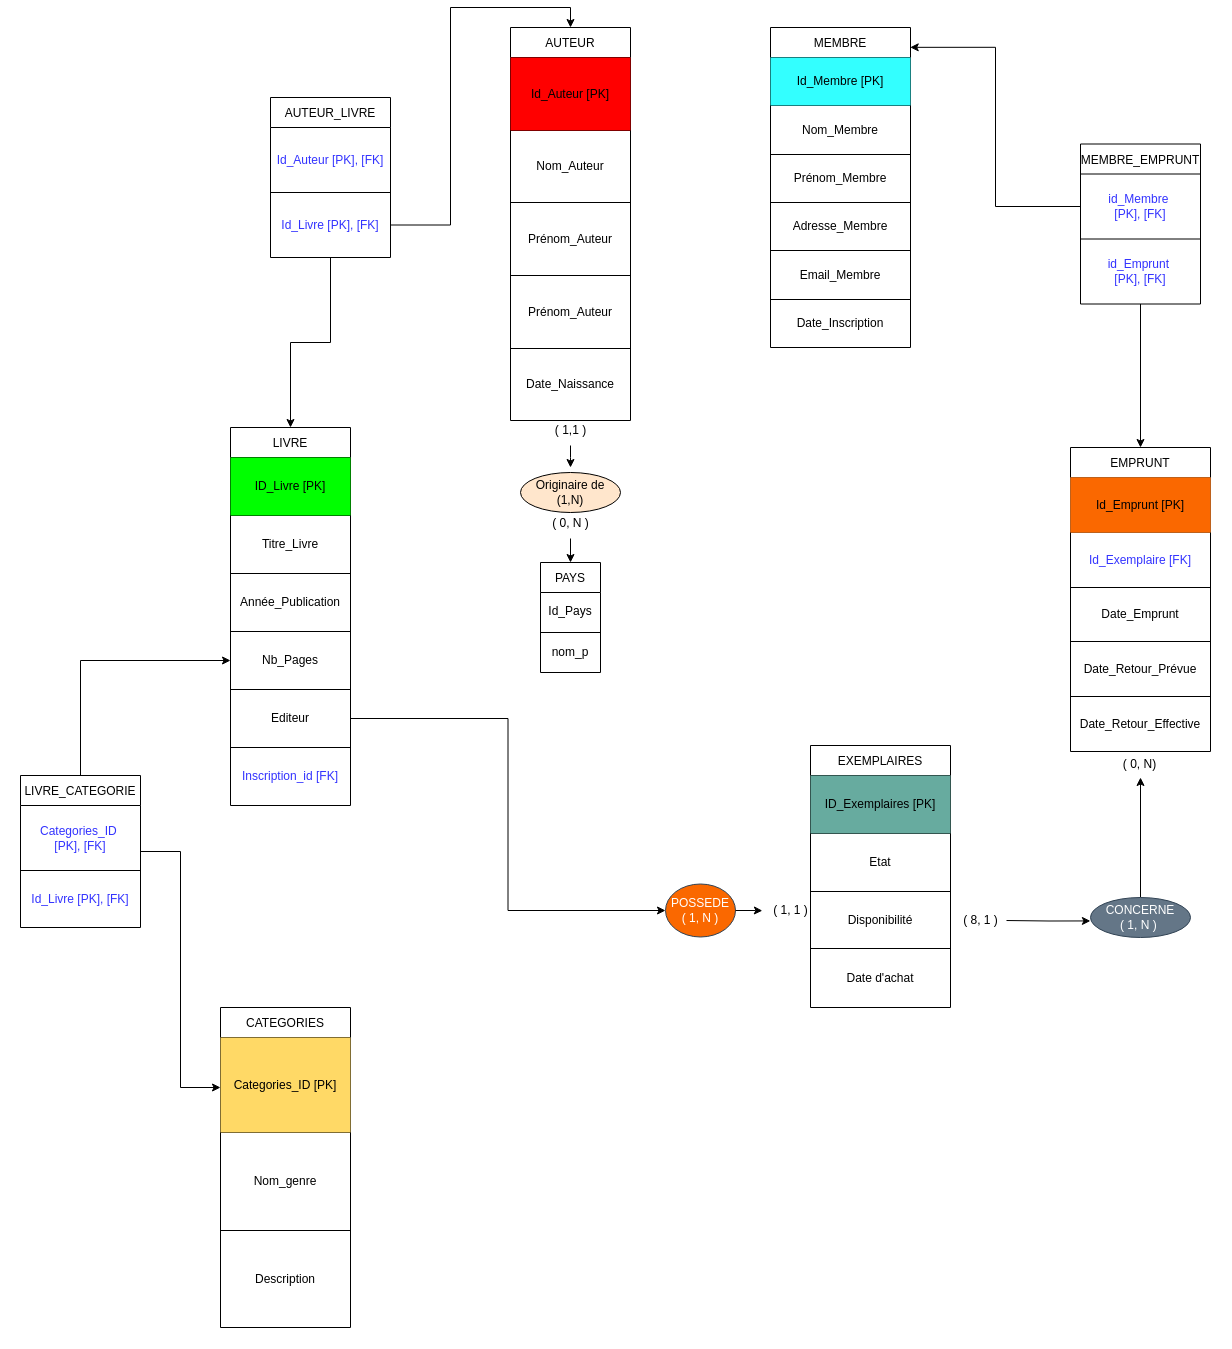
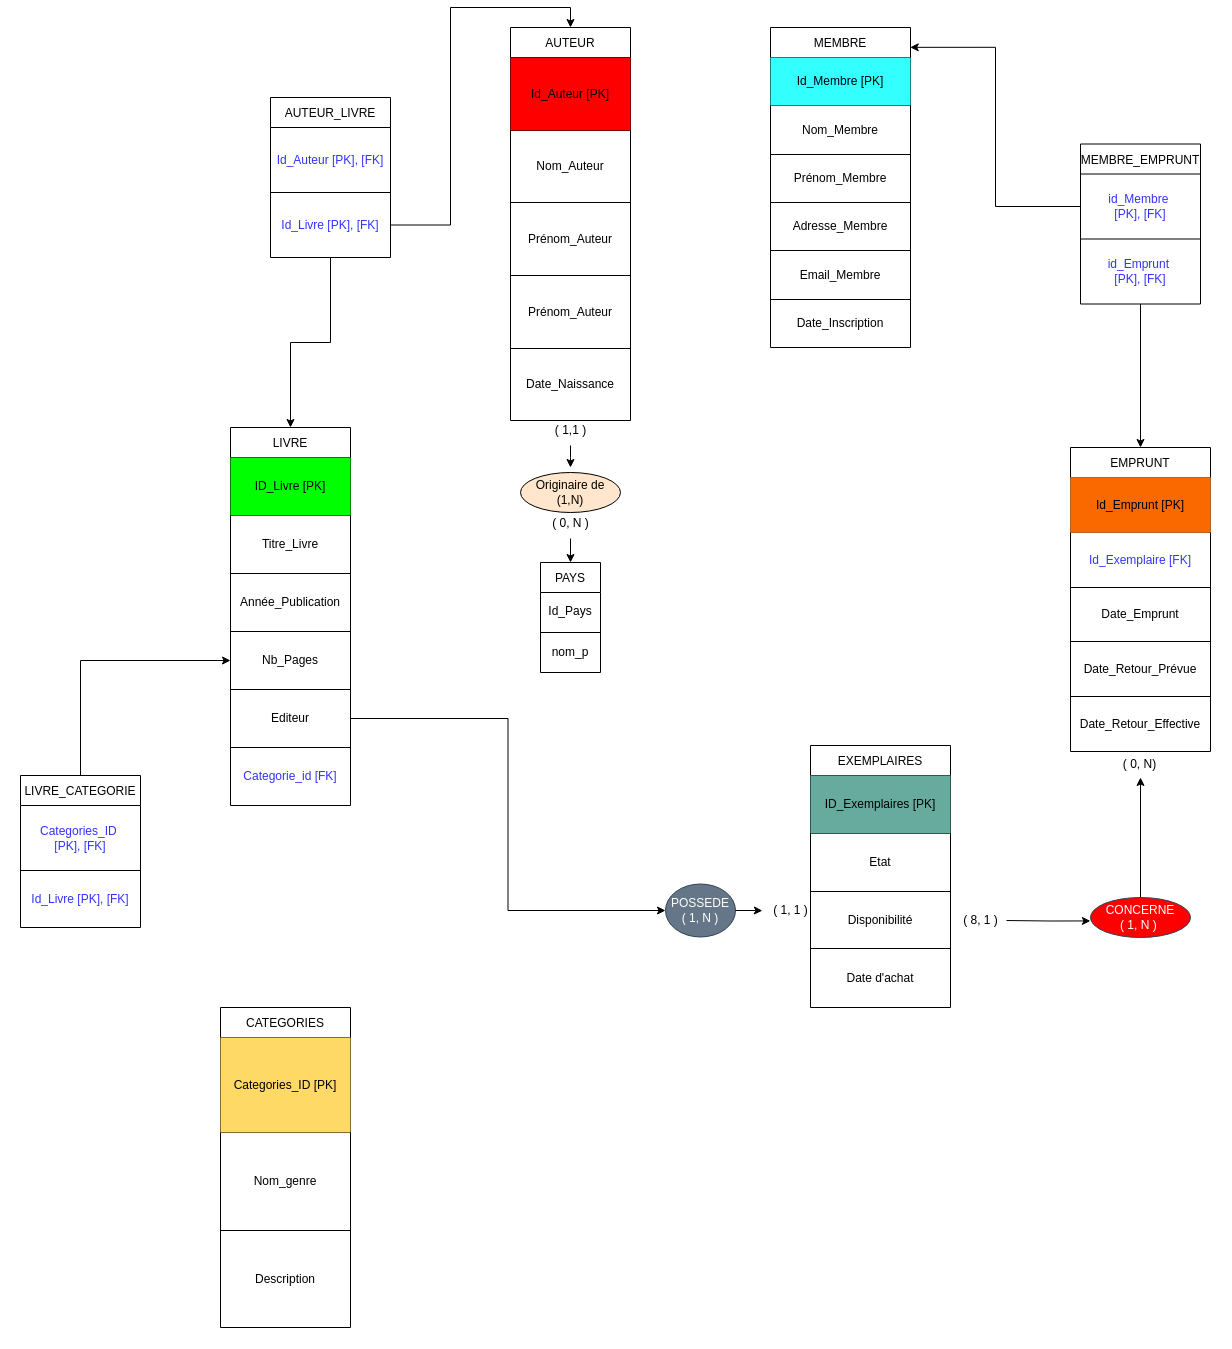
node "Inscription_id [FK]": label "Inscription_id [FK]" -> "Categorie_id [FK]"
node "POSSEDE ( 1, N )": fillcolor #fa6800 -> #647687
node "CONCERNE ( 1, N )": fillcolor #647687 -> #ff0000
edge "LIVRE_CATEGORIE" -> "CATEGORIES": removed
